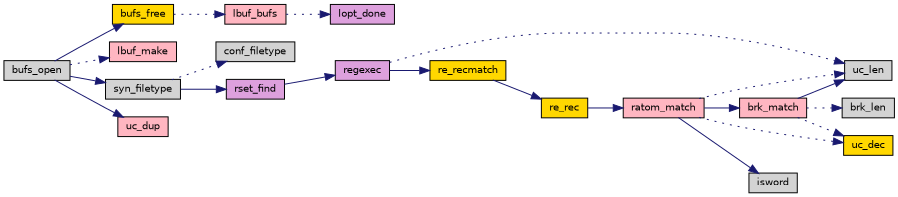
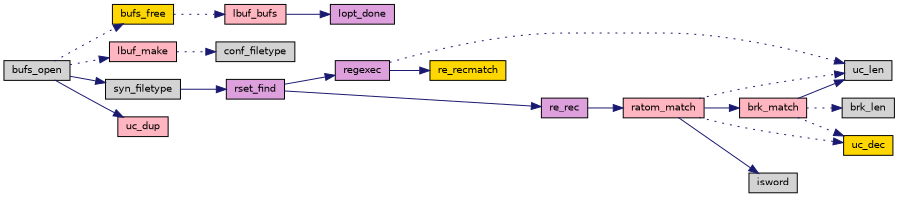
edge "lbuf_bufs" -> "lopt_done": style dotted -> solid
edge "bufs_open" -> "bufs_free": style solid -> dotted
edge "syn_filetype" -> "conf_filetype": now "lbuf_make" -> "conf_filetype"
edge "re_recmatch" -> "re_rec": now "rset_find" -> "re_rec"
node "re_rec": fillcolor gold -> plum
